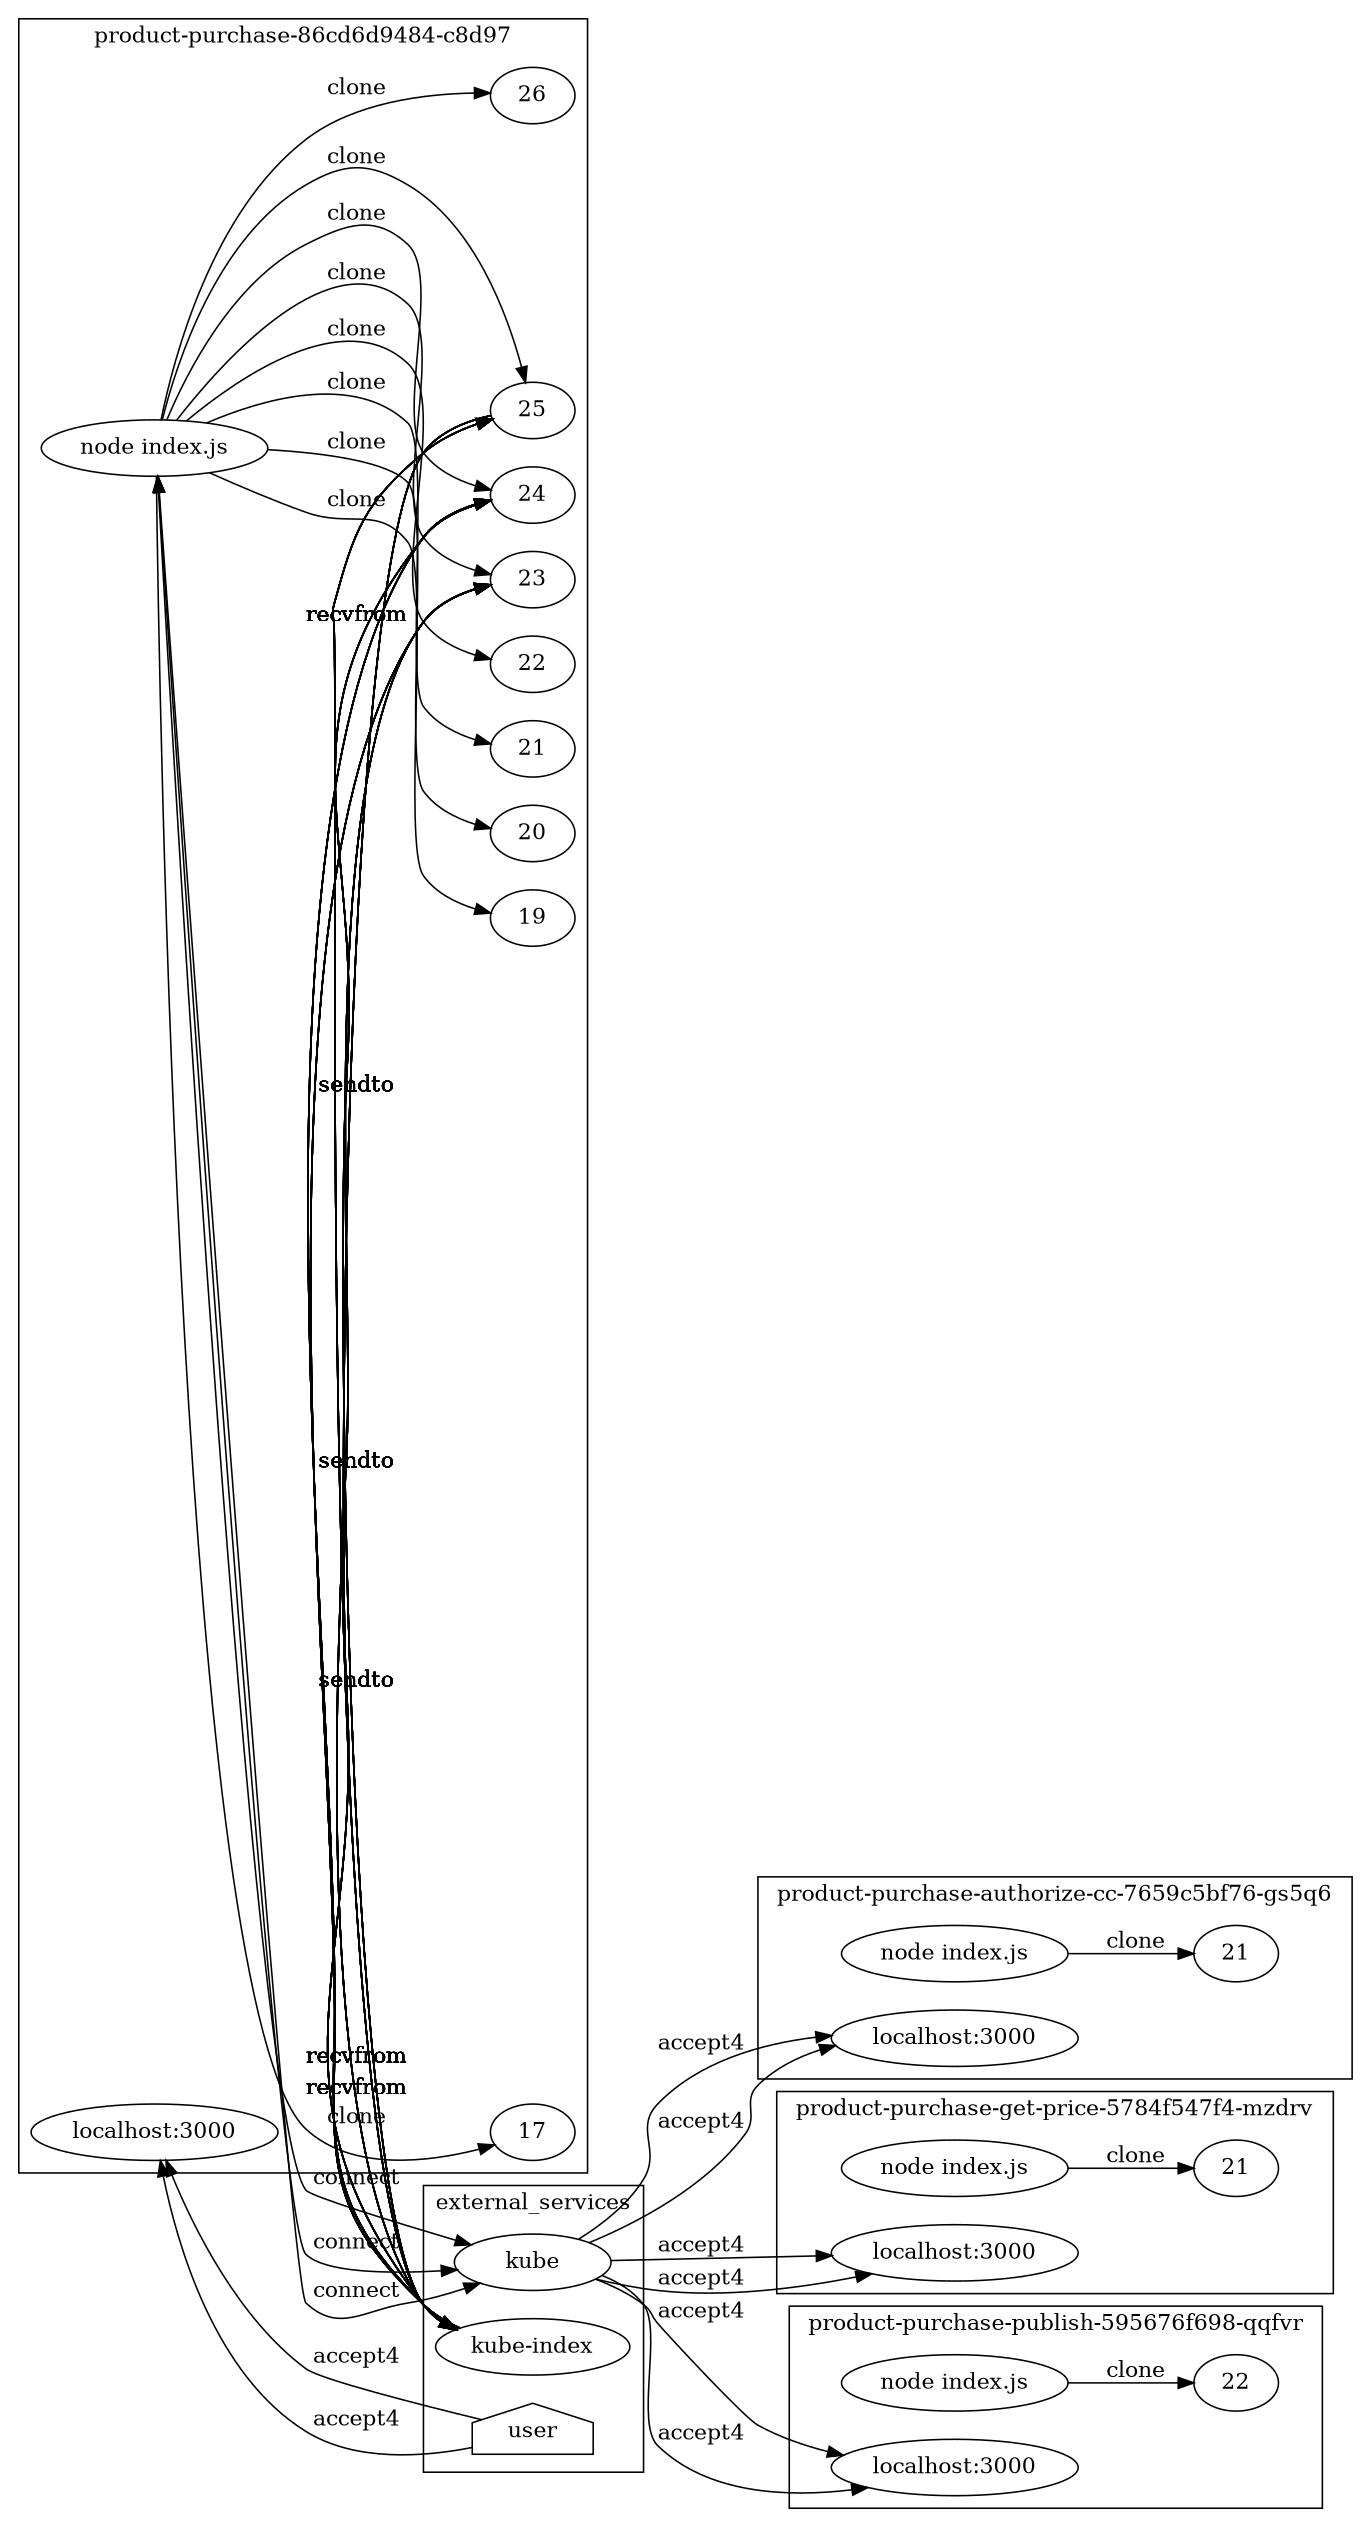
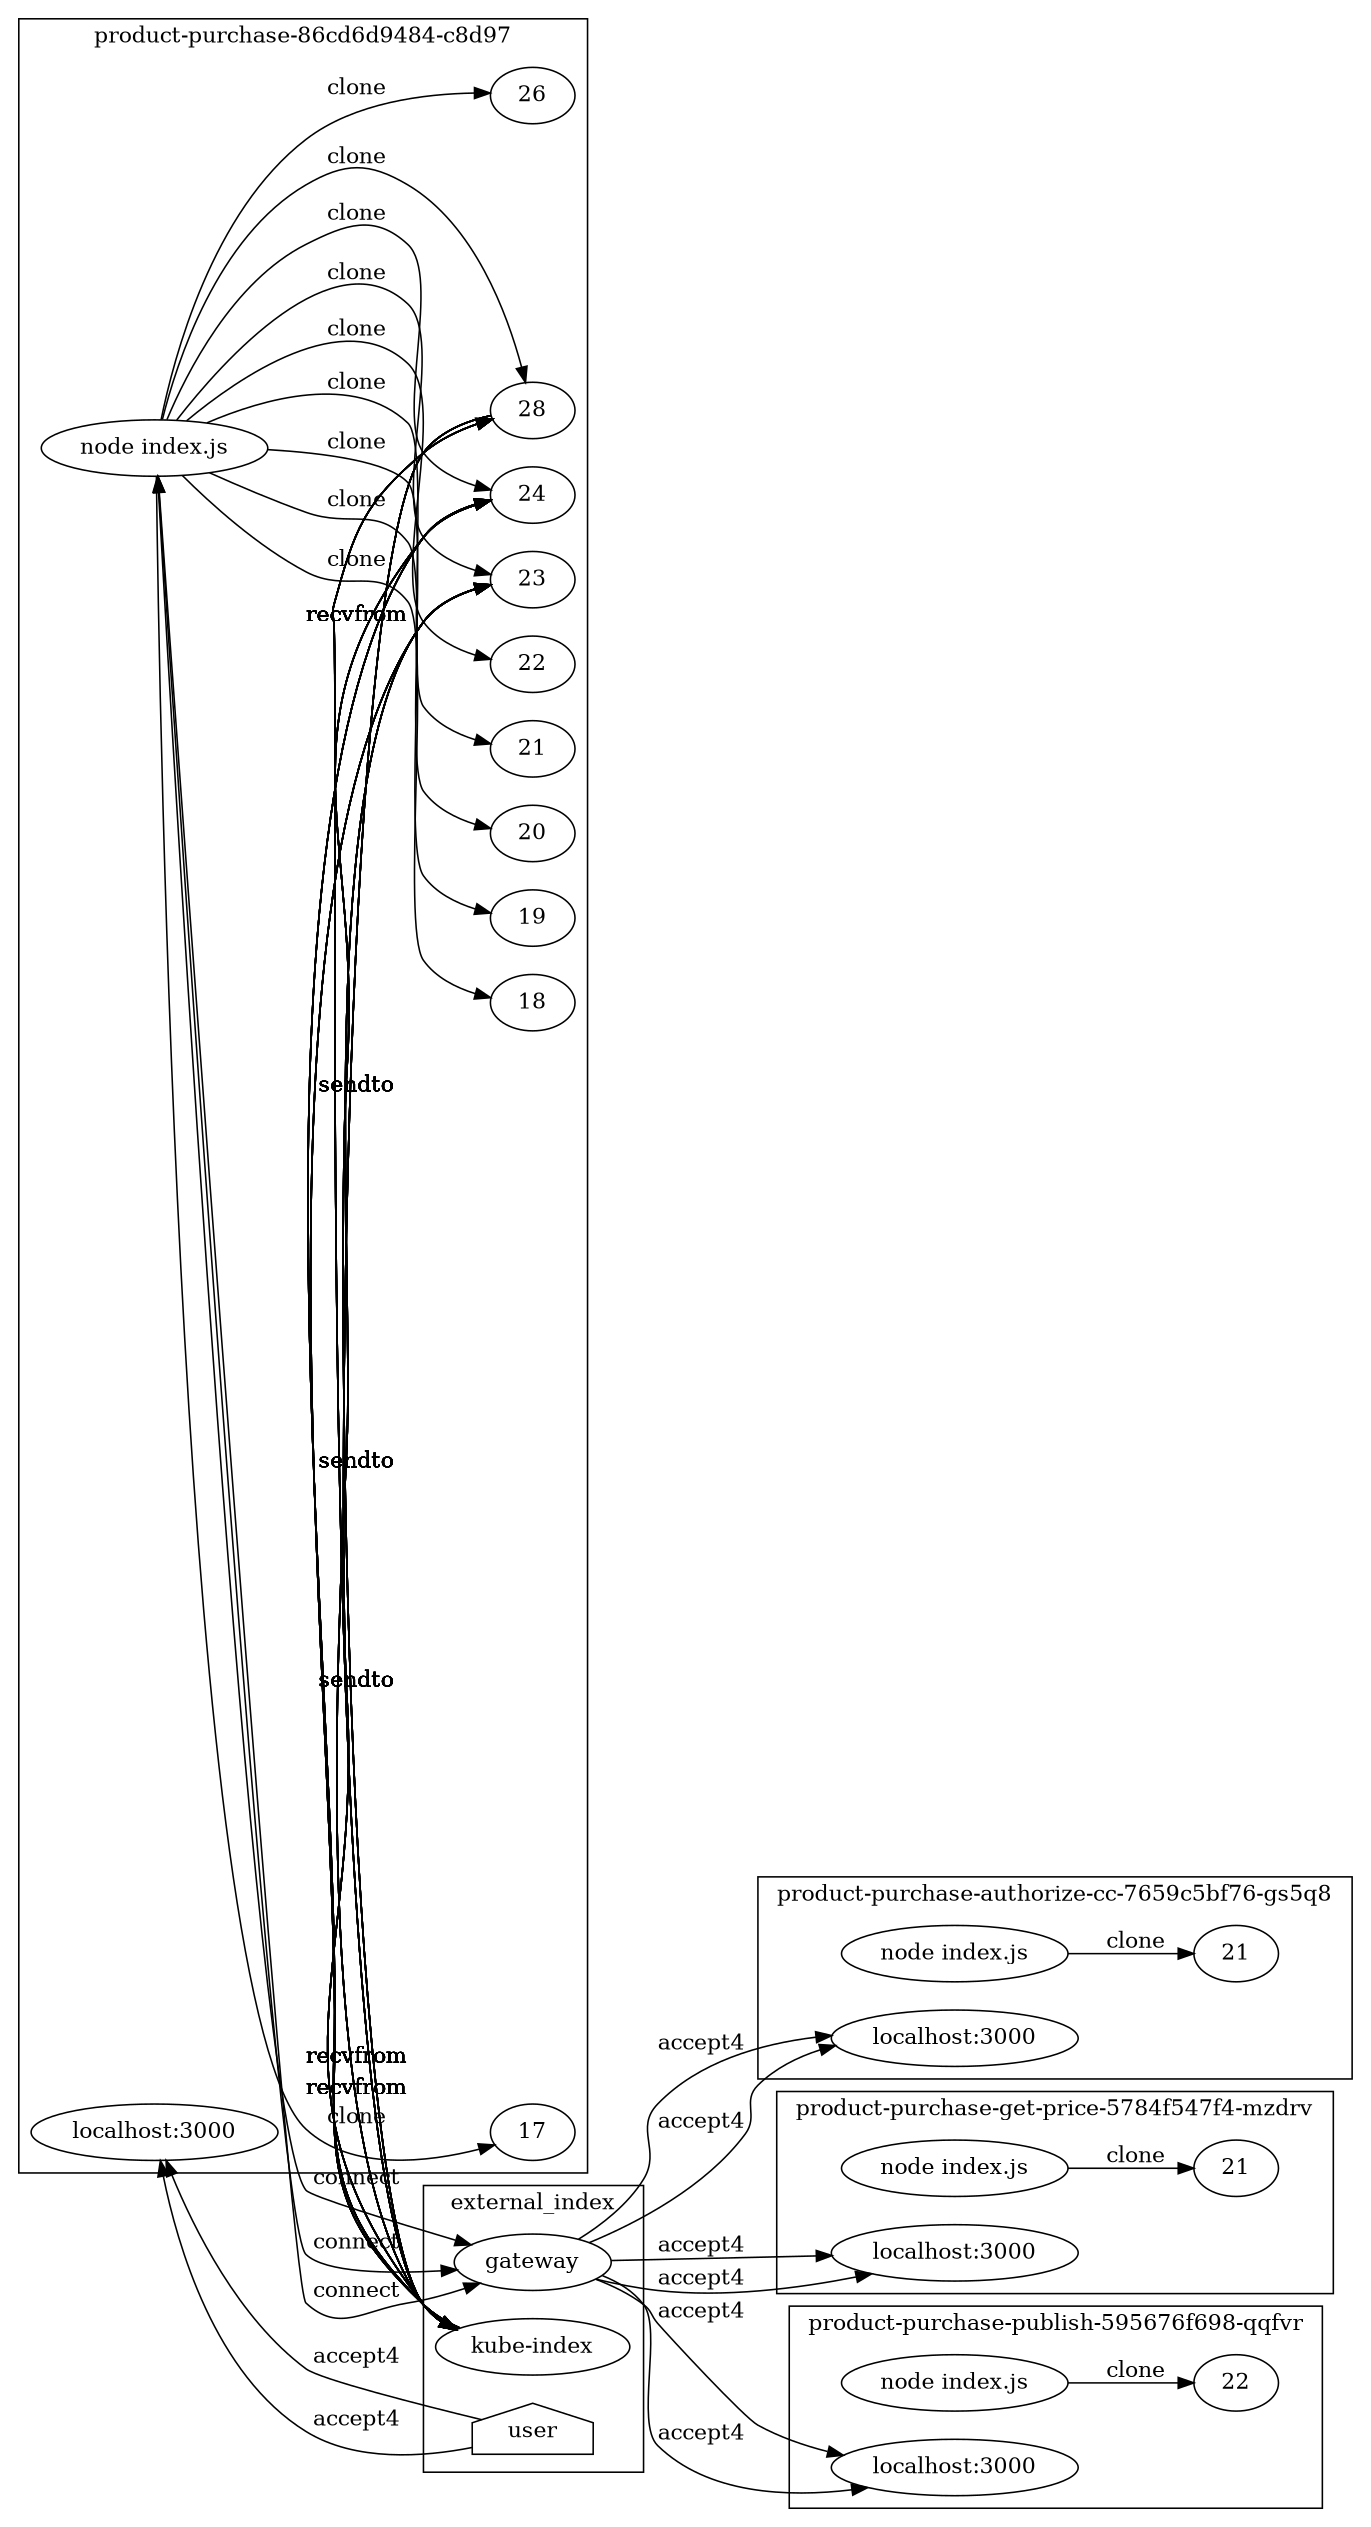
node "25": label "25" -> "28"
node "18": added
cluster " product-purchase-authorize-cc-7659c5bf76-gs5q6 ": label " product-purchase-authorize-cc-7659c5bf76-gs5q6 " -> " product-purchase-authorize-cc-7659c5bf76-gs5q8 "
cluster "external_services": label "external_services" -> "external_index"
node "kube": label "kube" -> "gateway"
